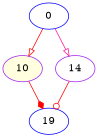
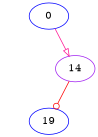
node "10": removed
